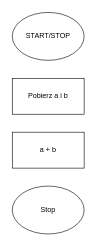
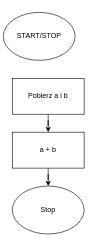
node "START/STOP": moved (48, 36) -> (39, 36)
edge "Pobierz a i b" -> "a + b": added
edge "a + b" -> "Stop": added
